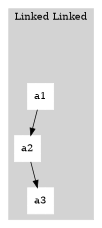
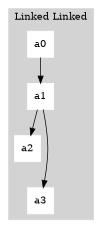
node "a0": added
edge "a2" -> "a3": now "a1" -> "a3"
